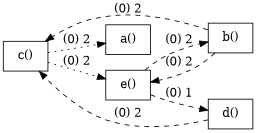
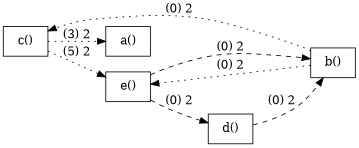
edge "b()" -> "c()": style dashed -> dotted
edge "c()" -> "a()": label "(0) 2" -> "(3) 2"
edge "c()" -> "e()": label "(0) 2" -> "(5) 2"
edge "b()" -> "e()": style dashed -> dotted
edge "e()" -> "d()": label "(0) 1" -> "(0) 2"
edge "d()" -> "c()": now "d()" -> "b()"
